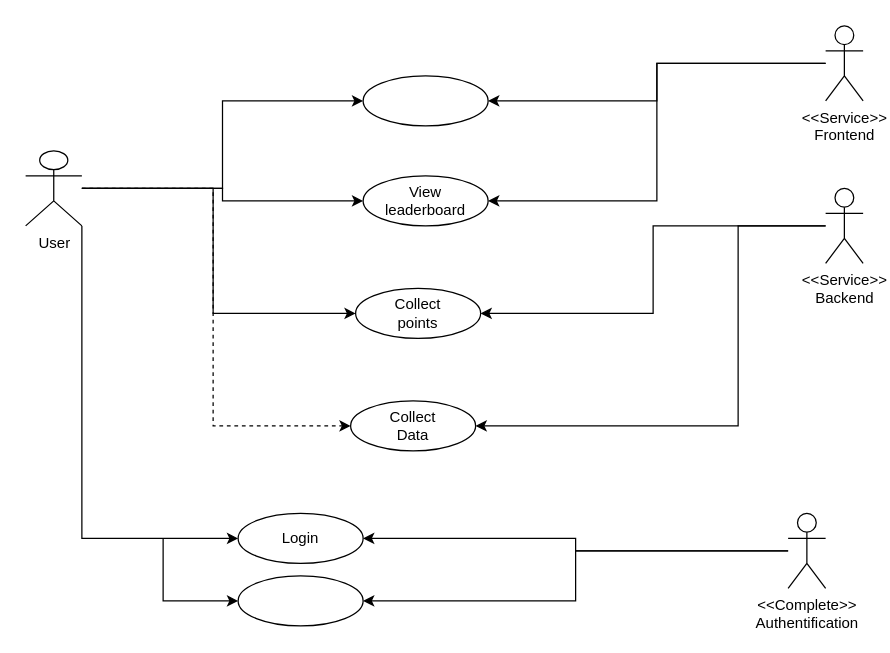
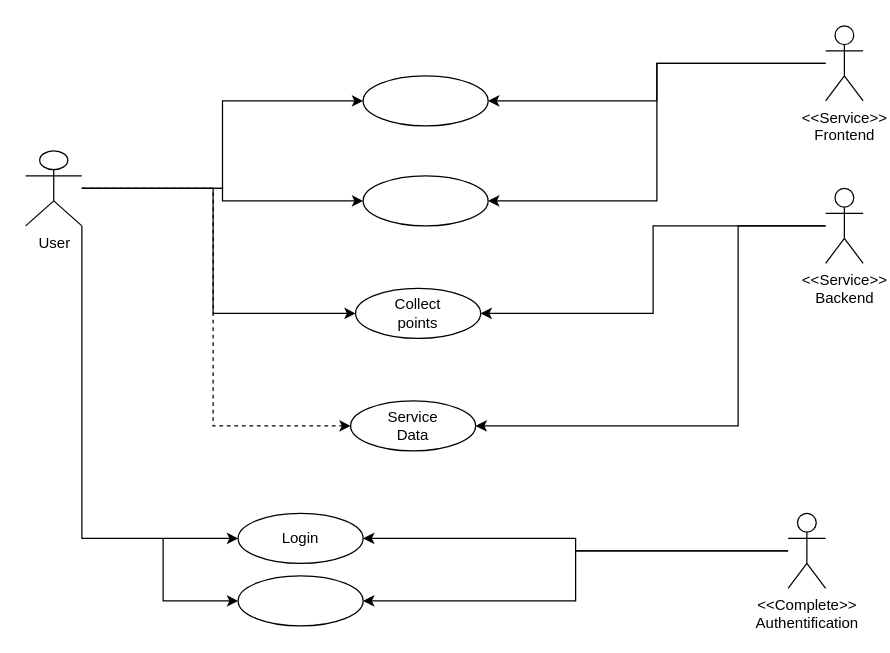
node "View leaderboard": removed
node "Collect Data": label "Collect Data" -> "Service Data"
